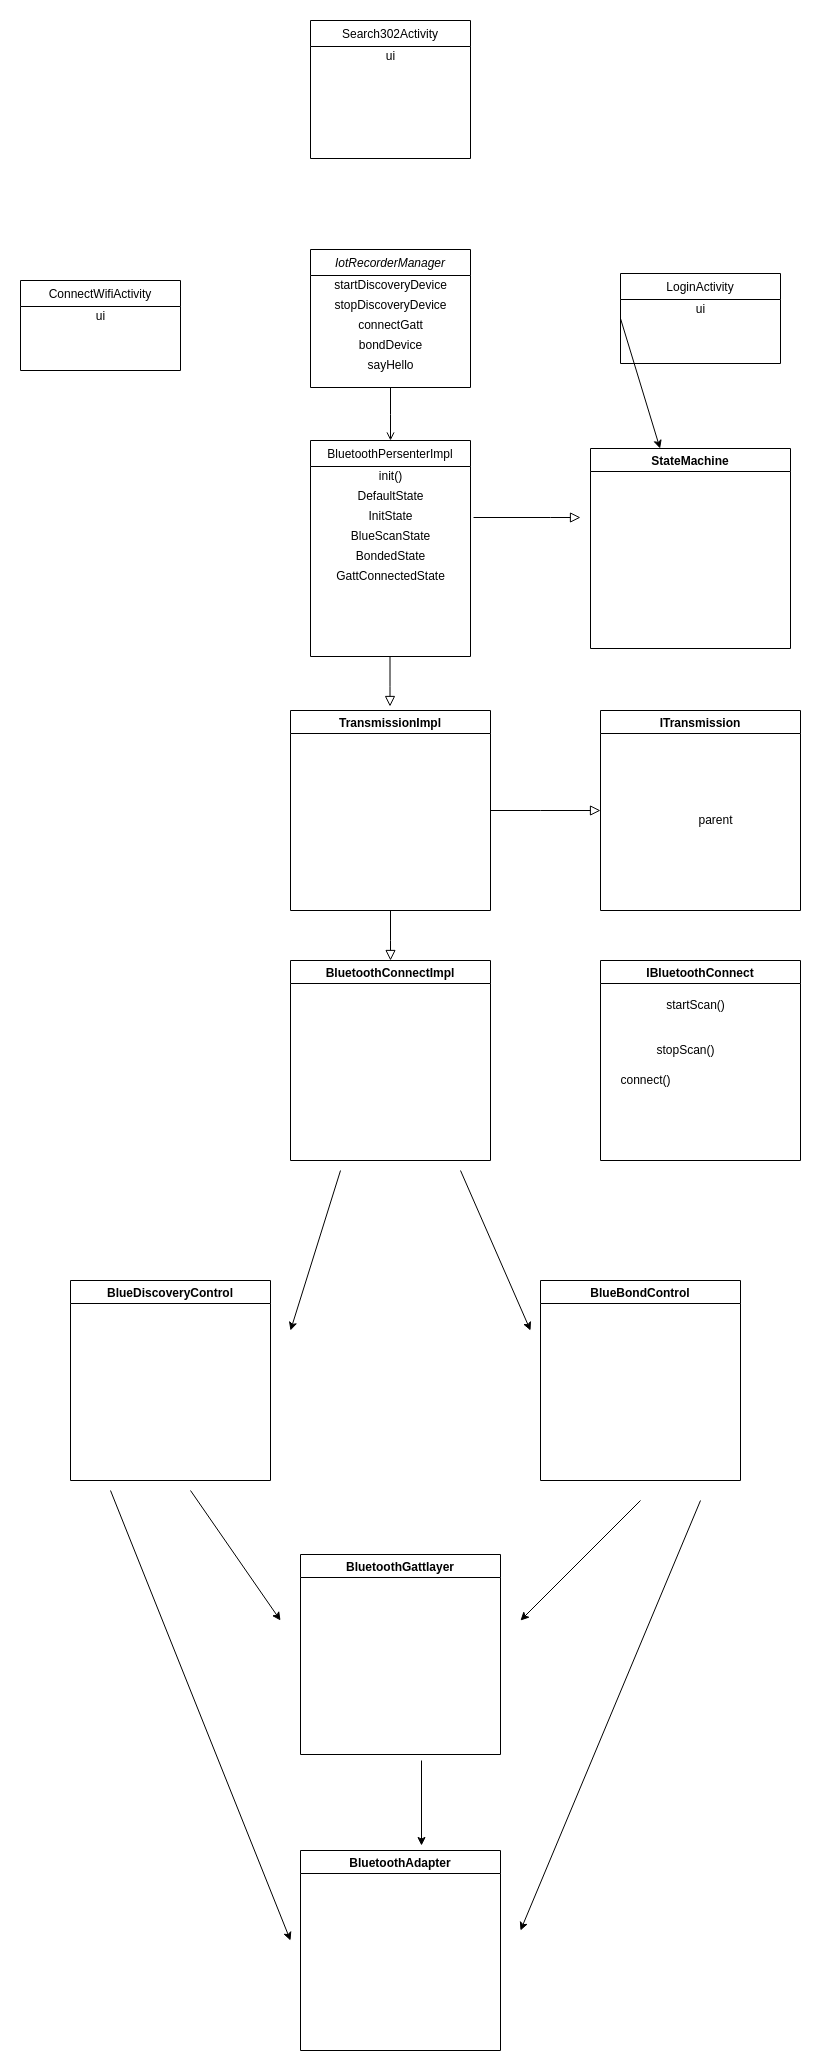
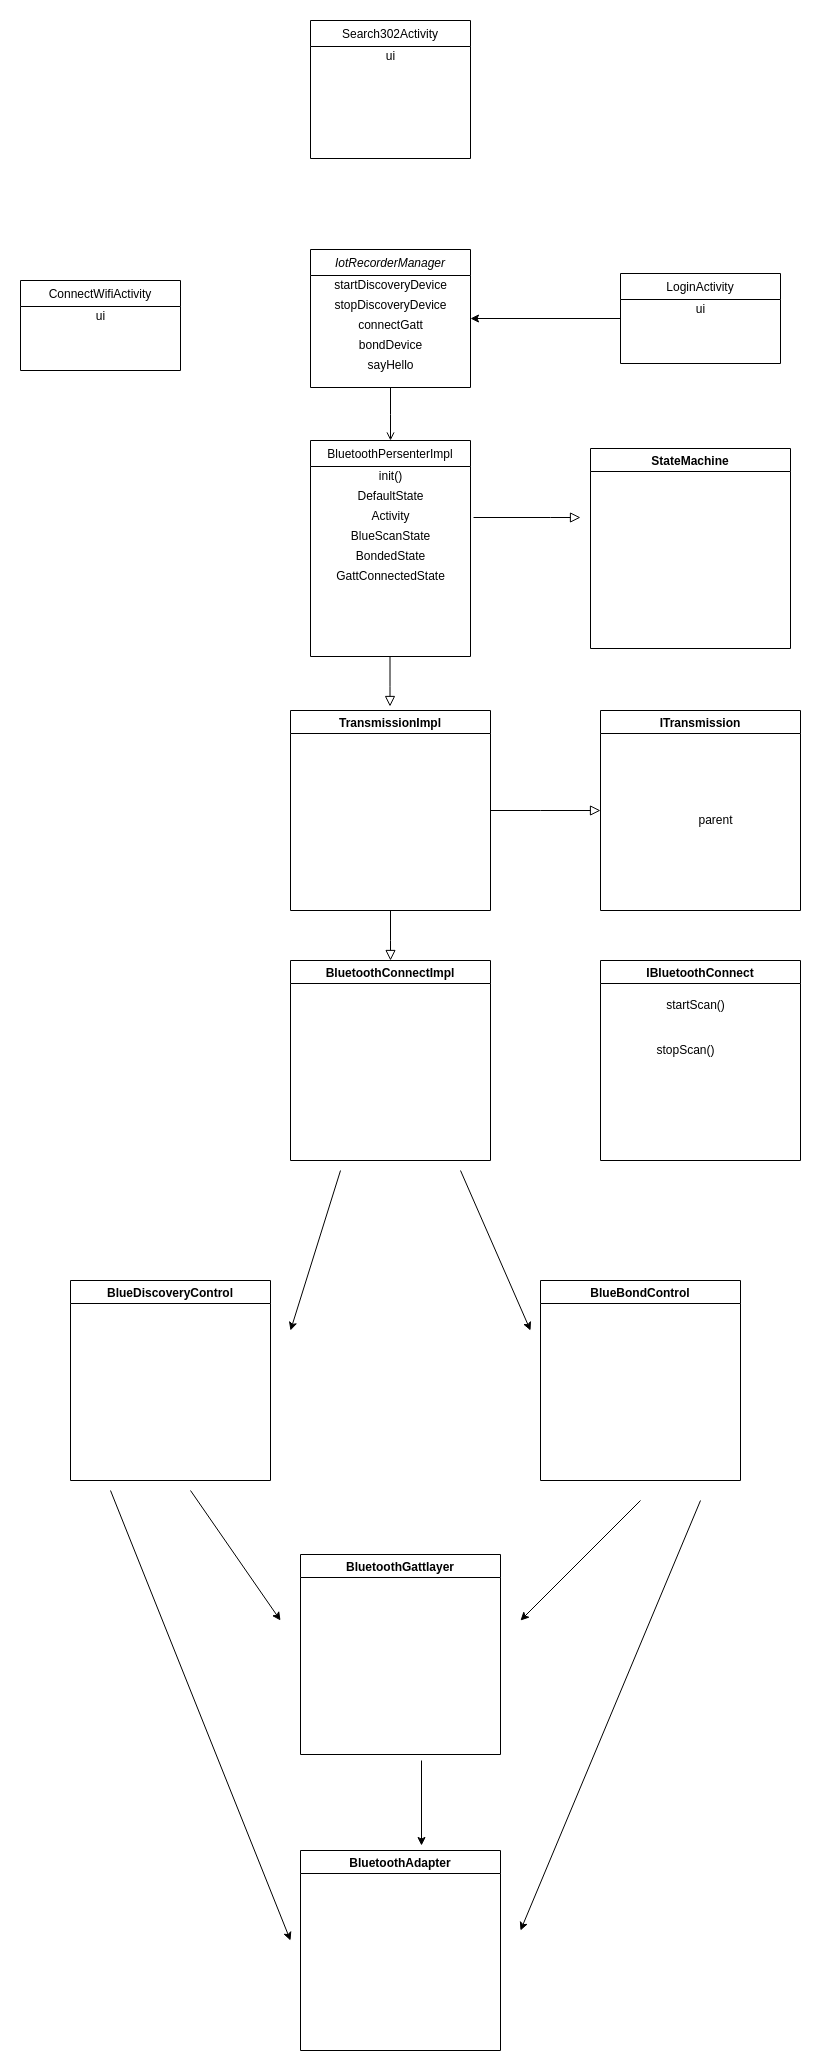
edge "LoginActivity" -> "StateMachine": now "LoginActivity" -> "IotRecorderManager"
node "InitState": label "InitState" -> "Activity"
node "connect()": removed
